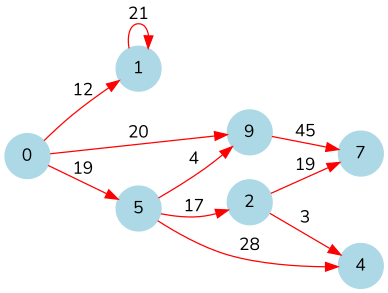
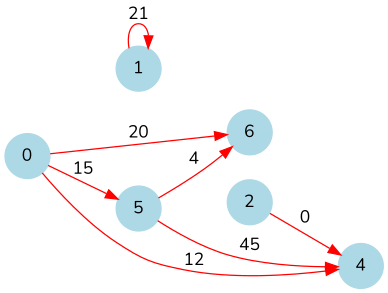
edge "0" -> "1": now "0" -> "4"
node "9": label "9" -> "6"
node "7": removed
edge "0" -> "5": label "19" -> "15"
edge "5" -> "2": removed, label "17"
edge "2" -> "4": label "3" -> "0"
edge "5" -> "4": label "28" -> "45"
